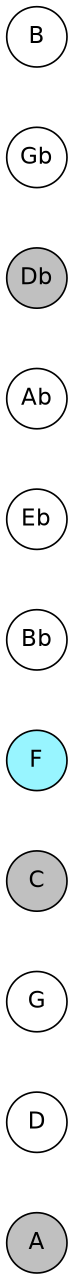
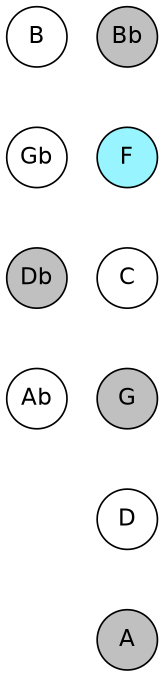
node "Eb": removed
node "Bb": fillcolor white -> gray
node "C": fillcolor gray -> white
node "G": fillcolor white -> gray
